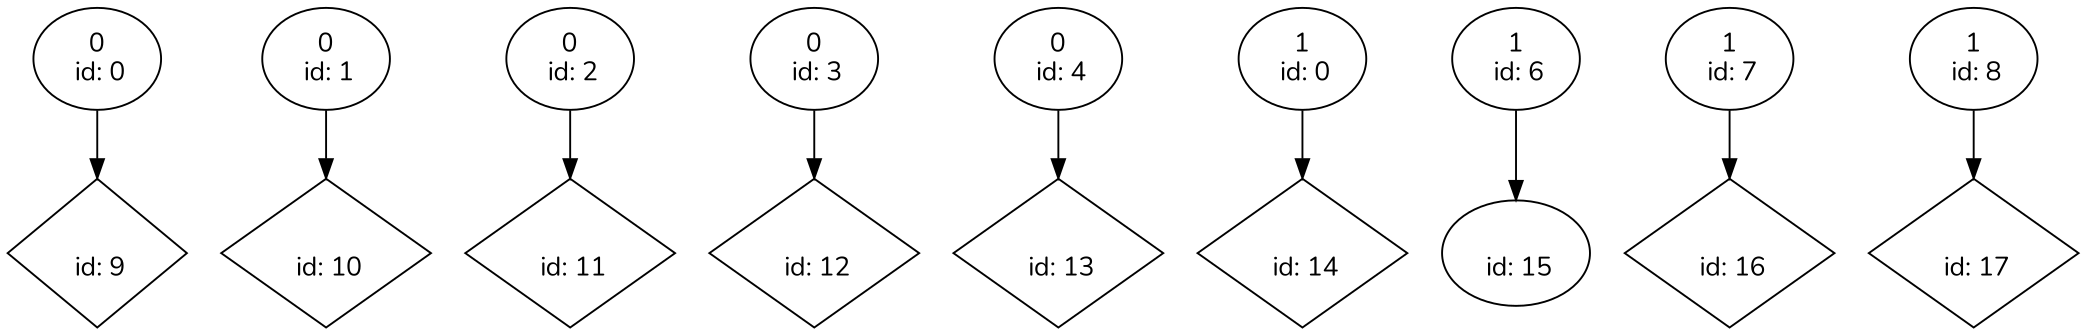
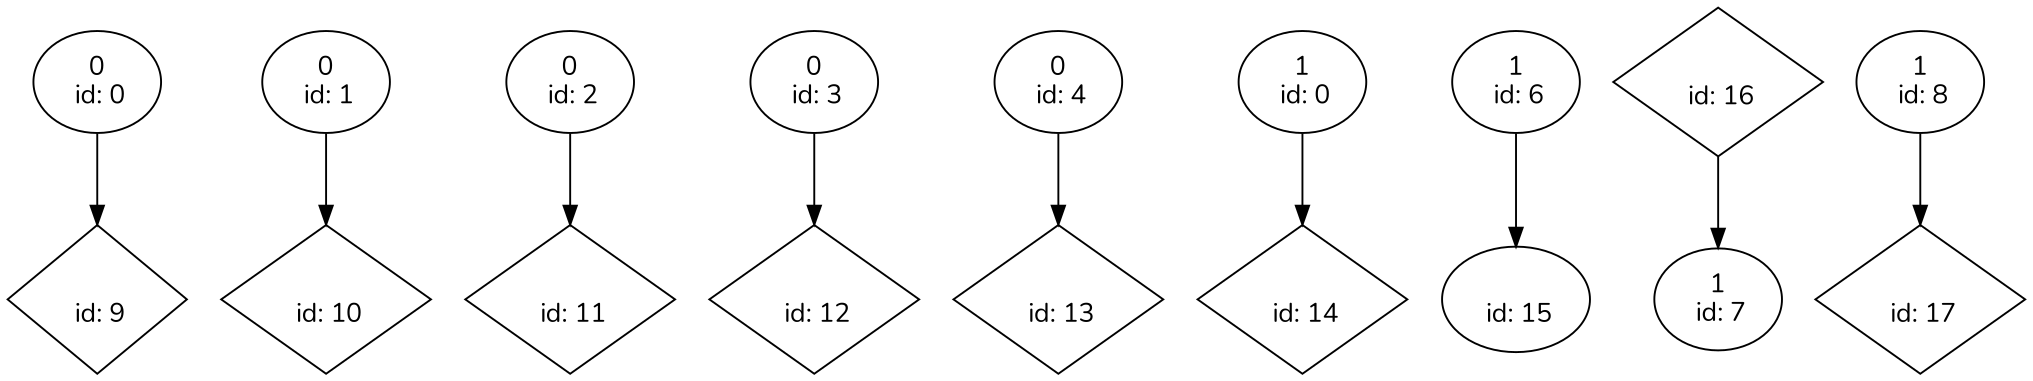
edge "1 id: 7" -> "id: 16": reversed
